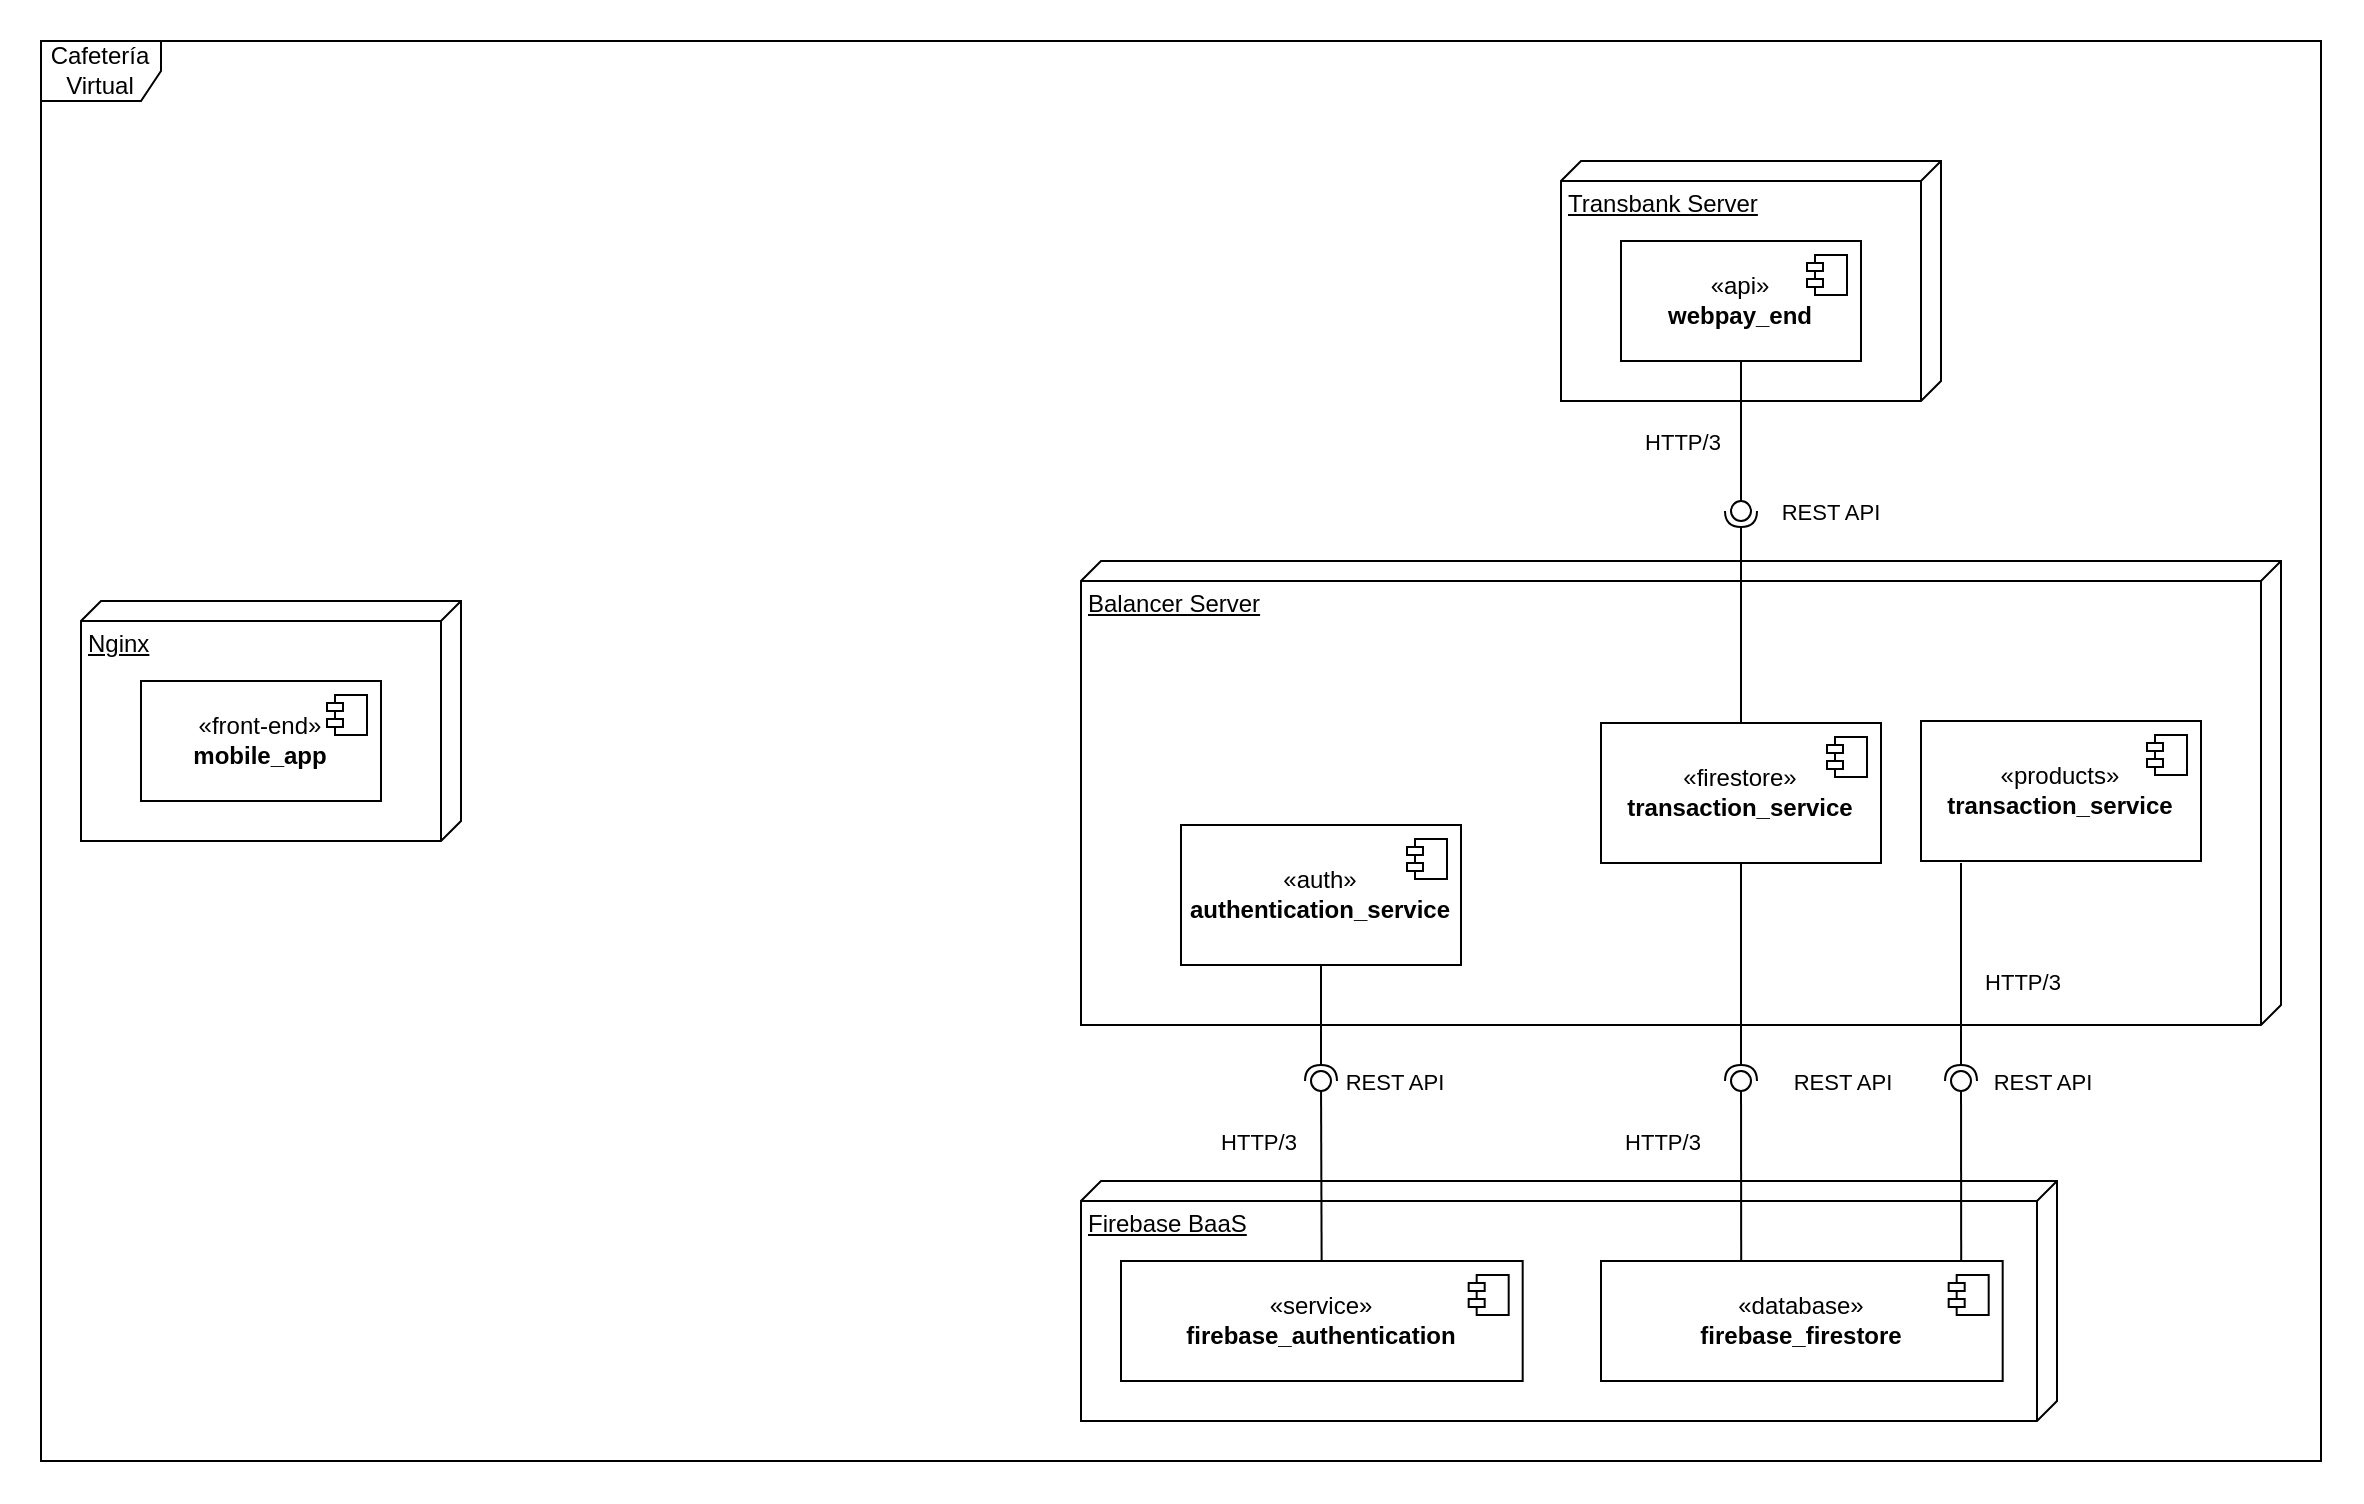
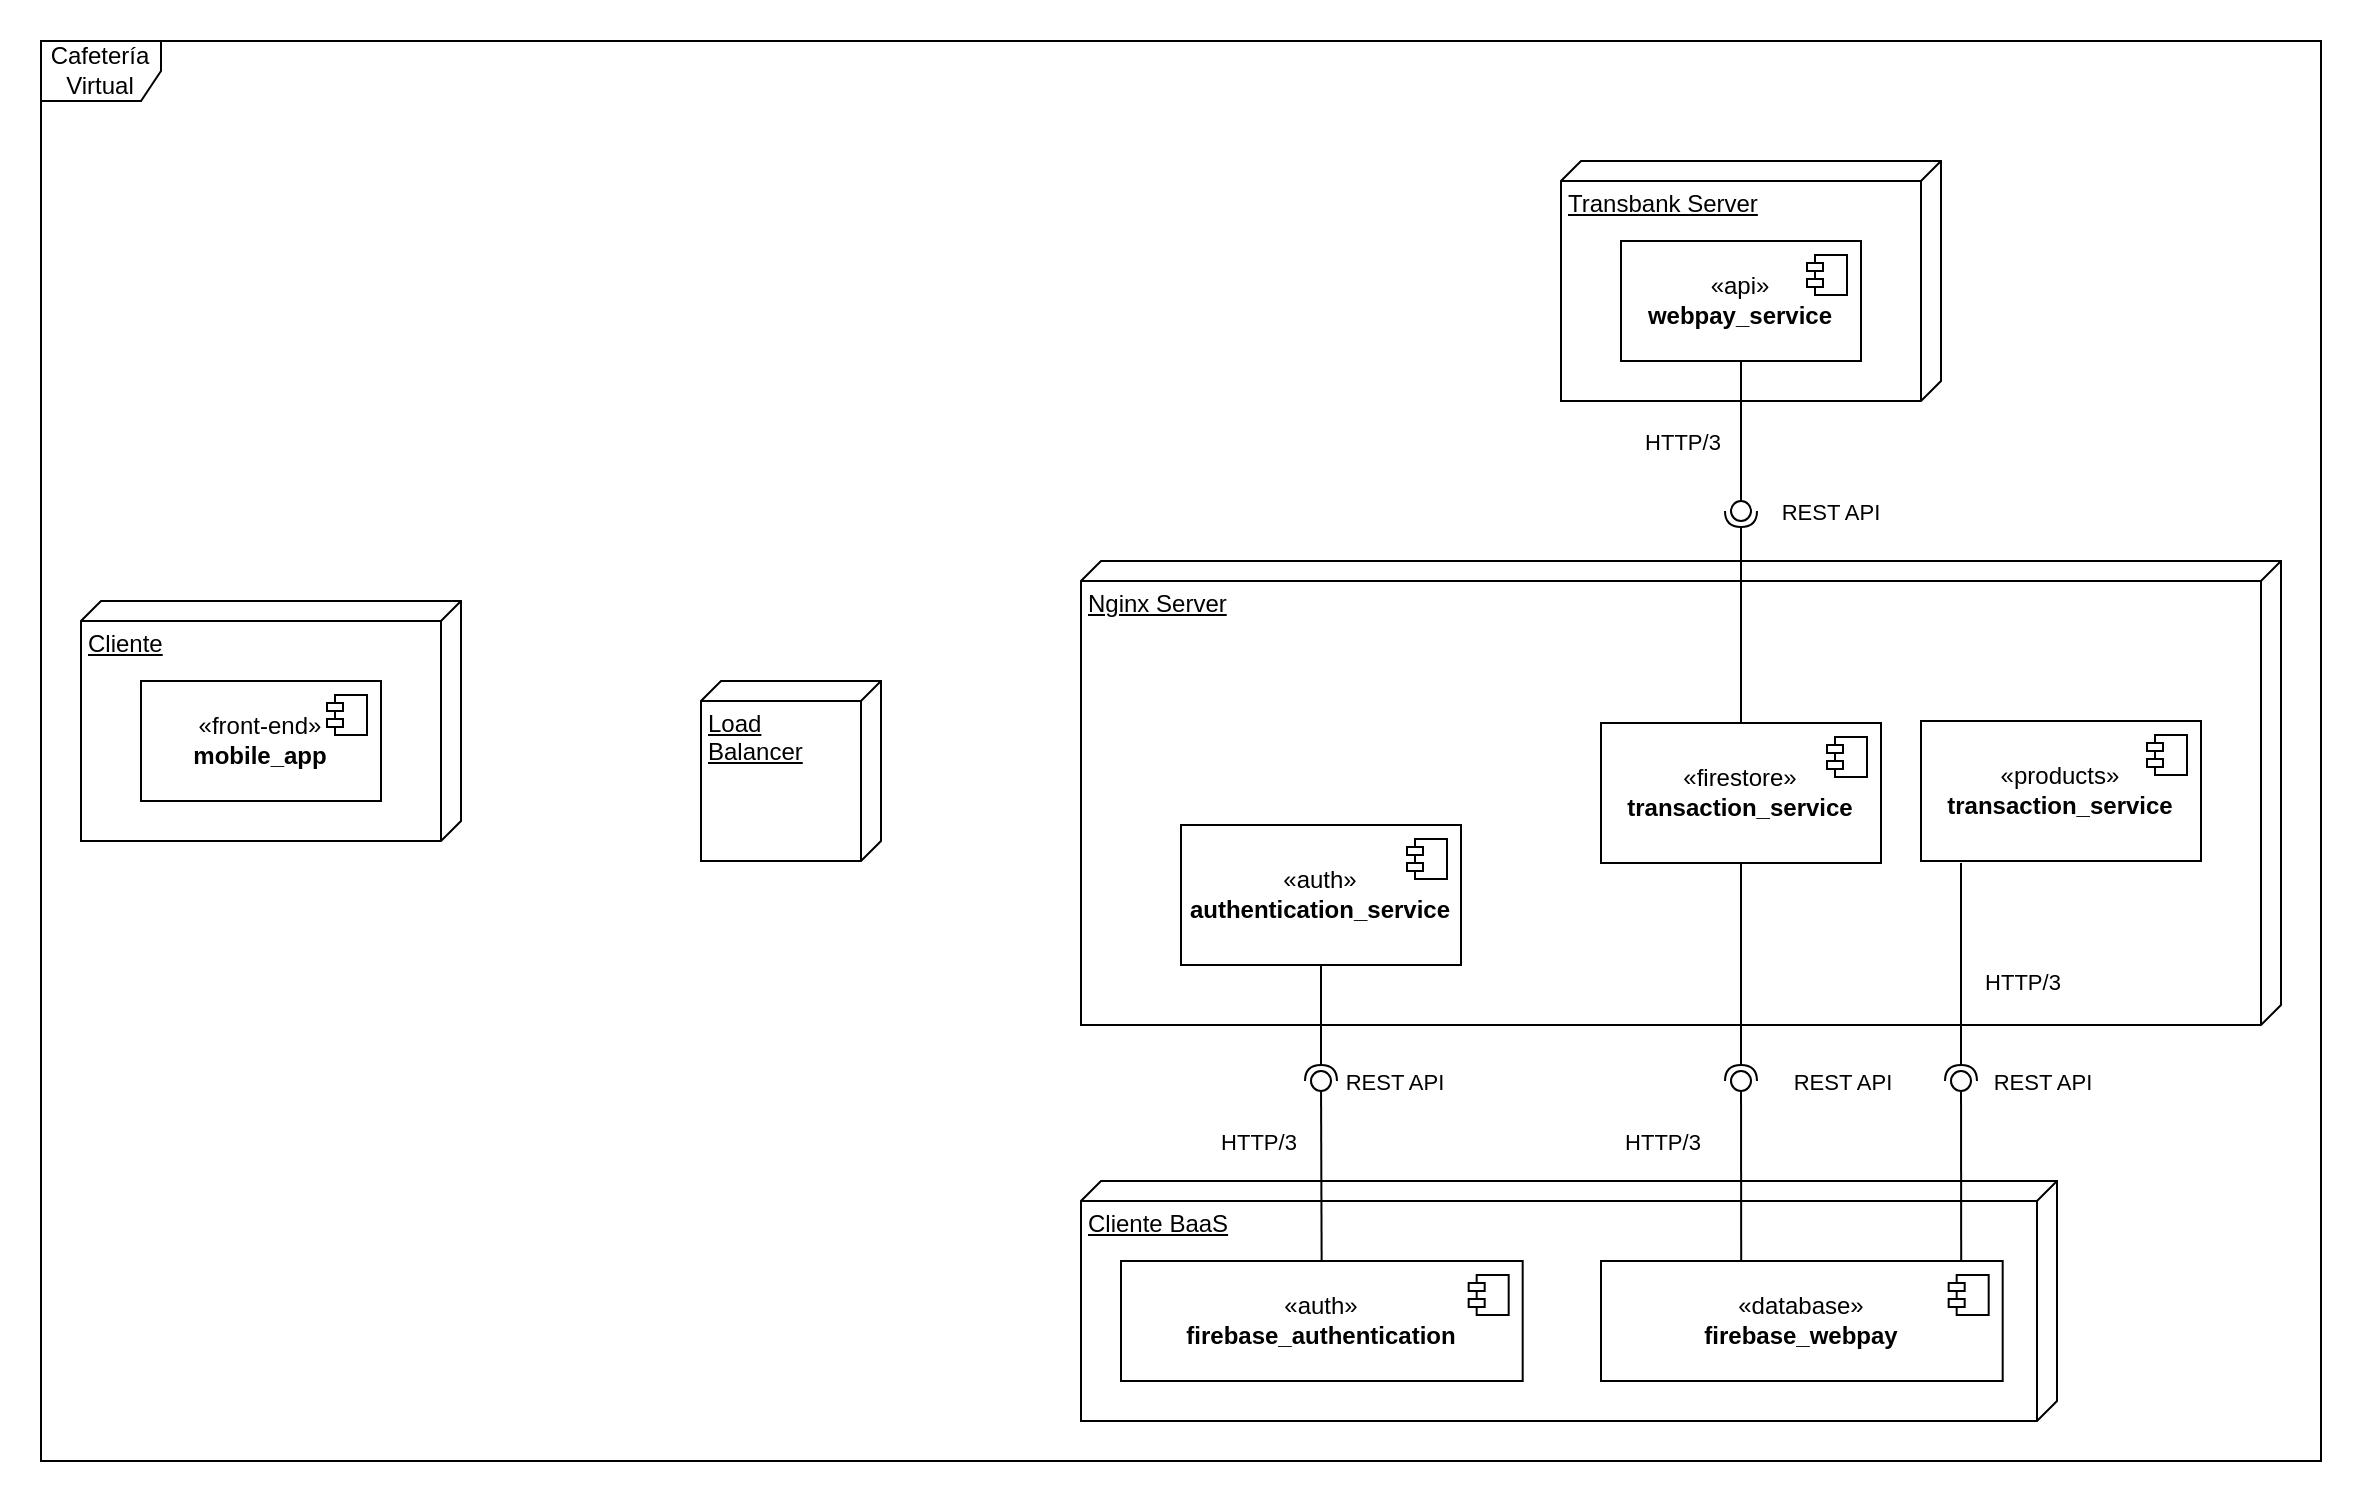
node "«api» webpay_end": label "«api» webpay_end" -> "«api» webpay_service"
node "Balancer Server": label "Balancer Server" -> "Nginx Server"
node "Nginx": label "Nginx" -> "Cliente"
node "Load Balancer": added
node "Firebase BaaS": label "Firebase BaaS" -> "Cliente BaaS"
node "«service» firebase_authentication": label "«service» firebase_authentication" -> "«auth» firebase_authentication"
node "«database» firebase_firestore": label "«database» firebase_firestore" -> "«database» firebase_webpay"
